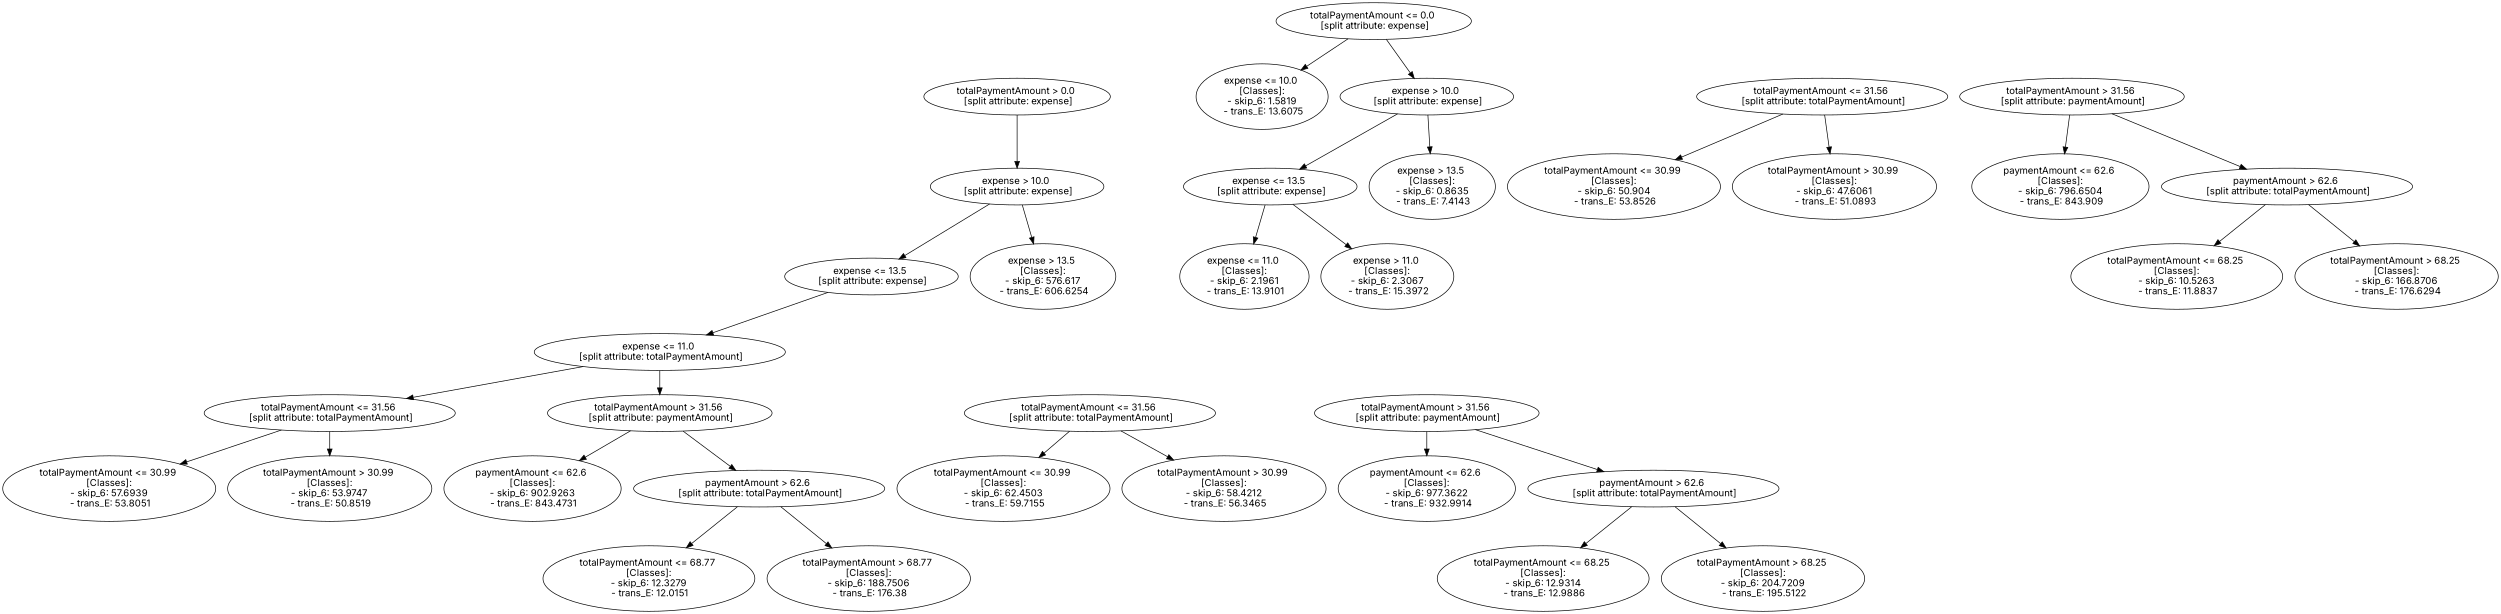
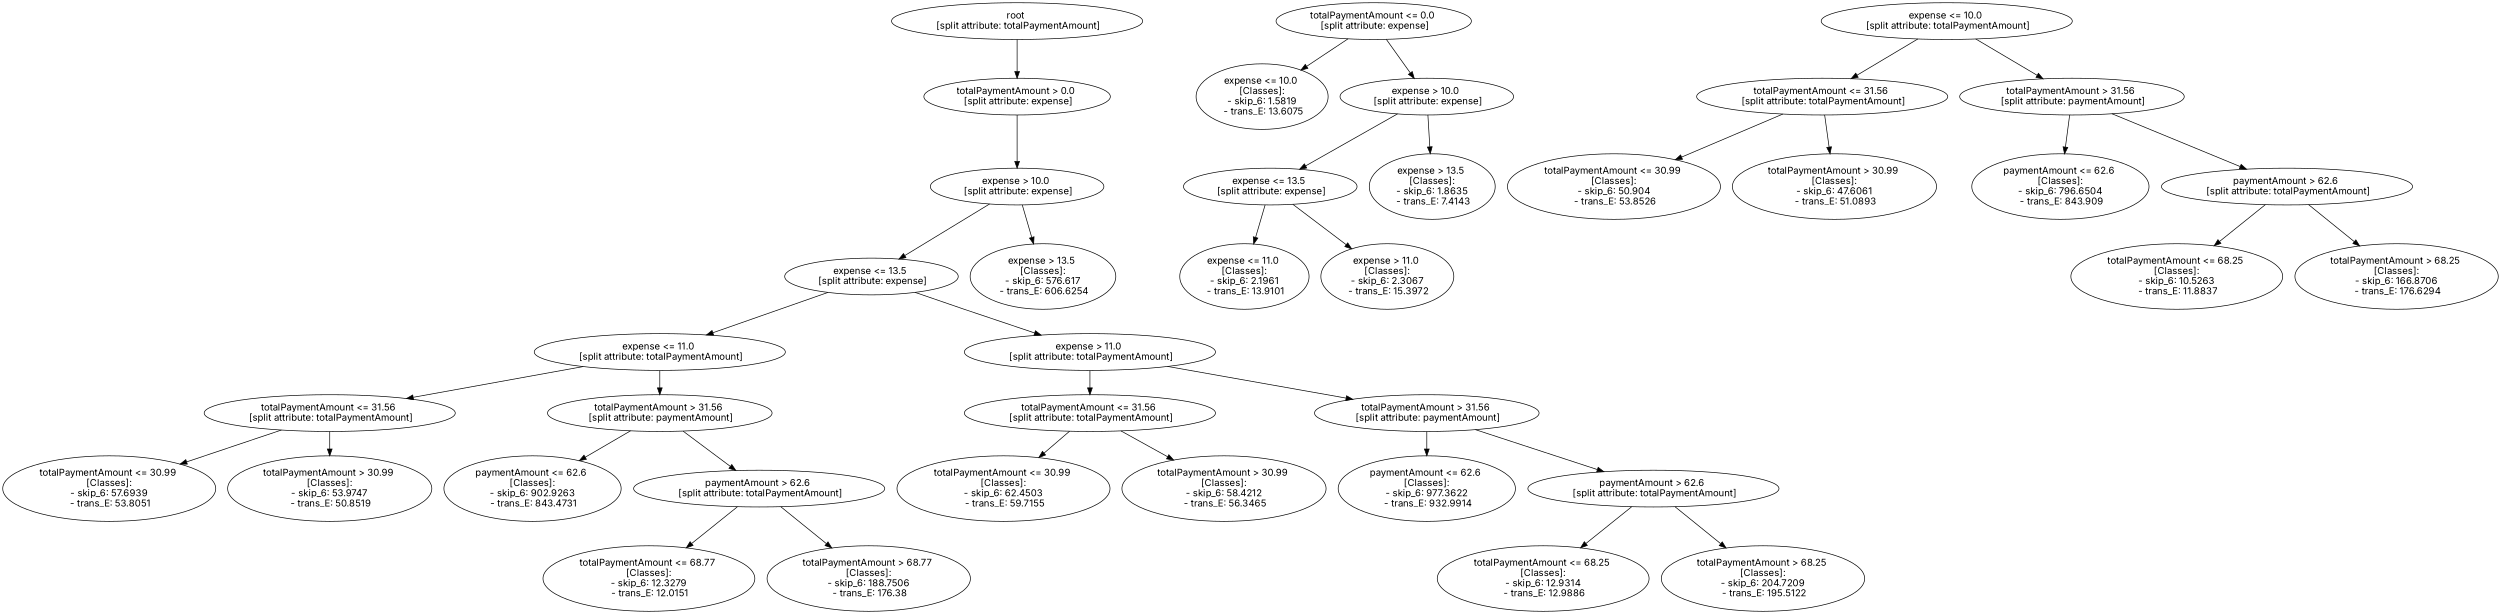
node "root [split attribute: totalPaymentAmount]": added
node "expense <= 10.0 [split attribute: totalPaymentAmount]": added
node "expense > 13.5 [Classes]: - skip_6: 0.8635 - trans_E: 7.4143": label "expense > 13.5 [Classes]: - skip_6: 0.8635 - trans_E: 7.4143" -> "expense > 13.5 [Classes]: - skip_6: 1.8635 - trans_E: 7.4143"
node "expense > 11.0 [split attribute: totalPaymentAmount]": added
